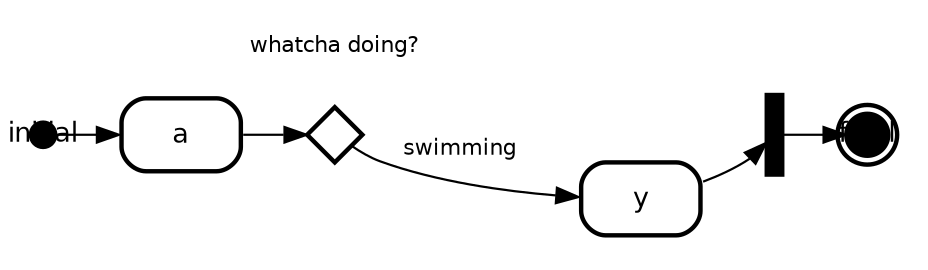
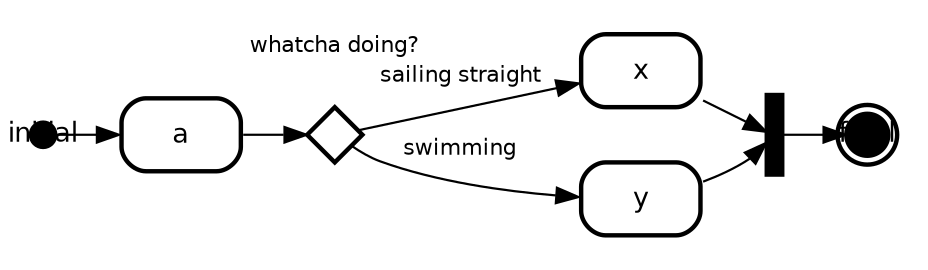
node "x": added
